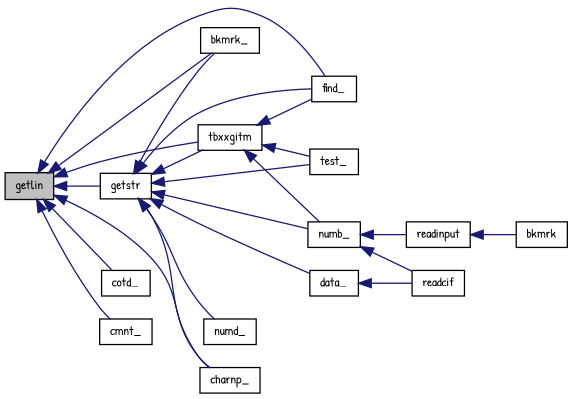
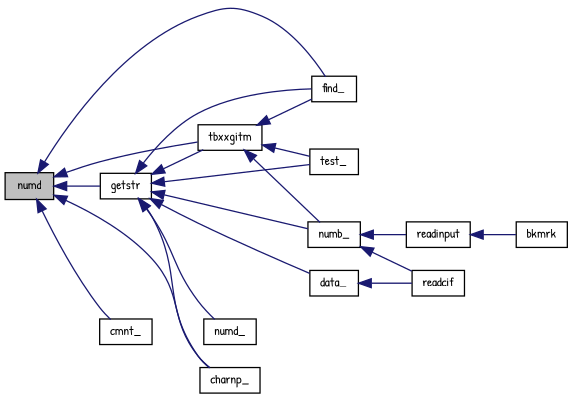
node "bkmrk_": removed
node "getlin": label "getlin" -> "numd"
node "cotd_": removed
